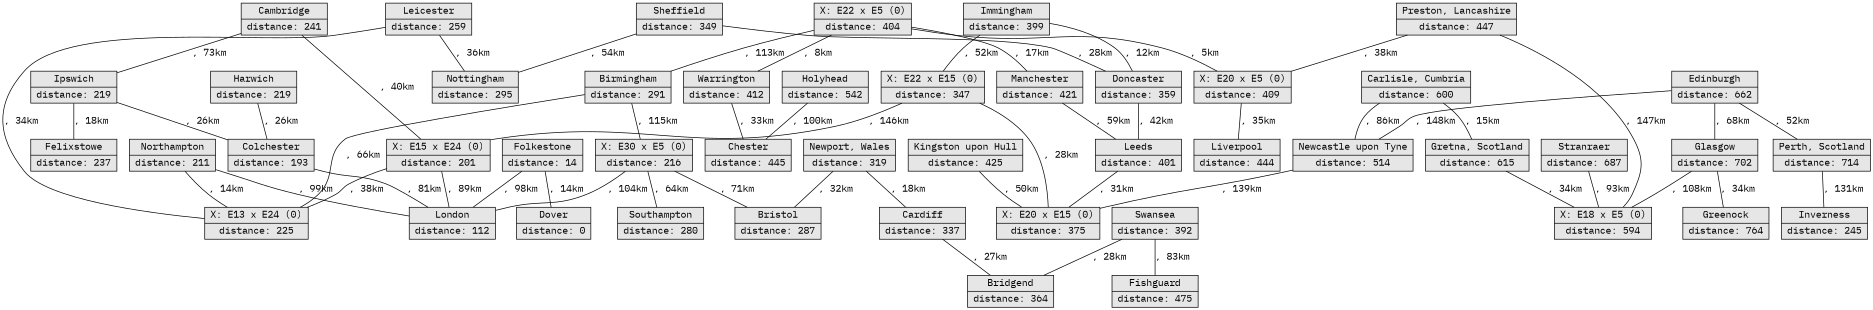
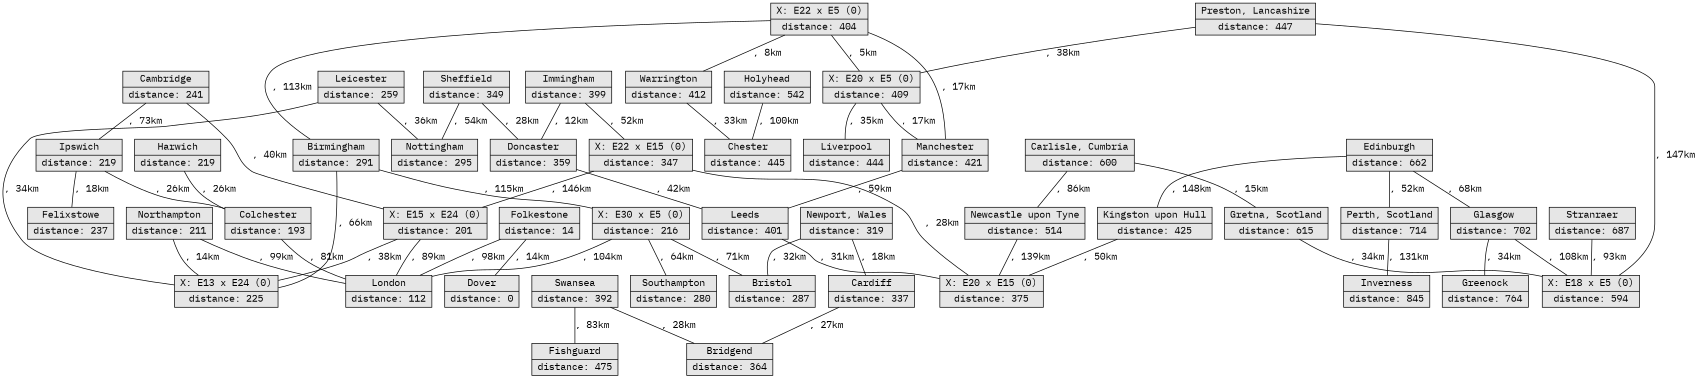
edge "Edinburgh" -- "Newcastle upon Tyne": now "Edinburgh" -- "Kingston upon Hull"
edge "X: E20 x E5 (0)" -- "Manchester": added, label ", 17km"
node "Inverness": text "distance: 245" -> "distance: 845"
